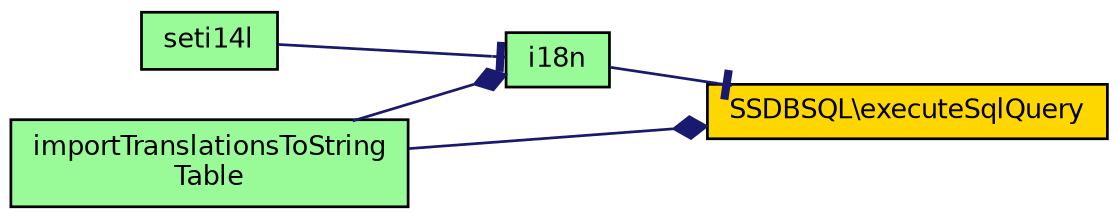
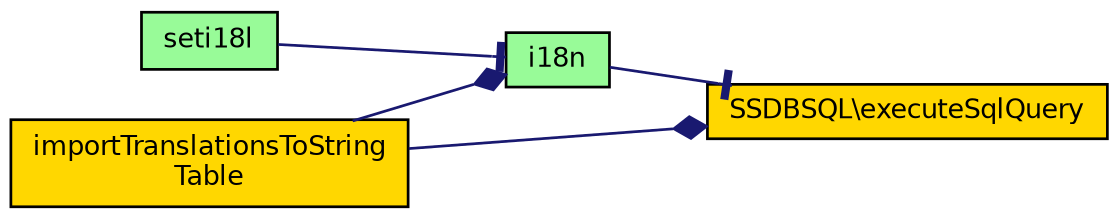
node "seti14l": label "seti14l" -> "seti18l"
node "importTranslationsToString Table": fillcolor palegreen -> gold
